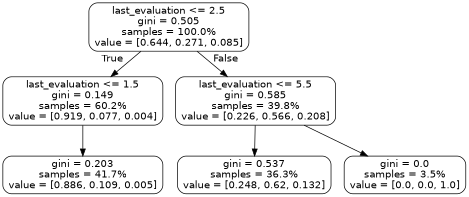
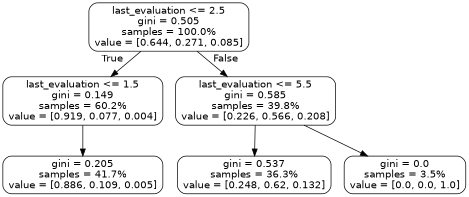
node "gini = 0.203 samples = 41.7% value = [0.886, 0.109, 0.005]": label "gini = 0.203 samples = 41.7% value = [0.886, 0.109, 0.005]" -> "gini = 0.205 samples = 41.7% value = [0.886, 0.109, 0.005]"
